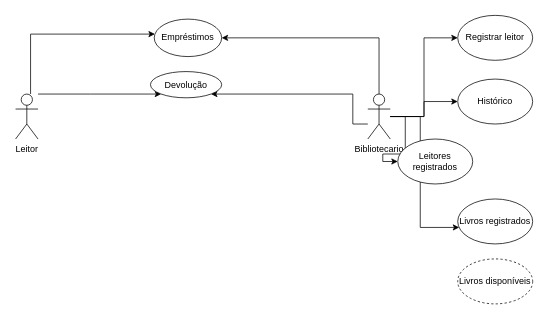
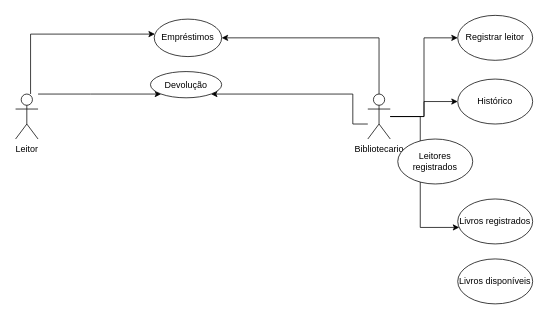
edge "Bibliotecario" -> "Leitores registrados": removed
node "Livros disponíveis": style dashed -> solid
